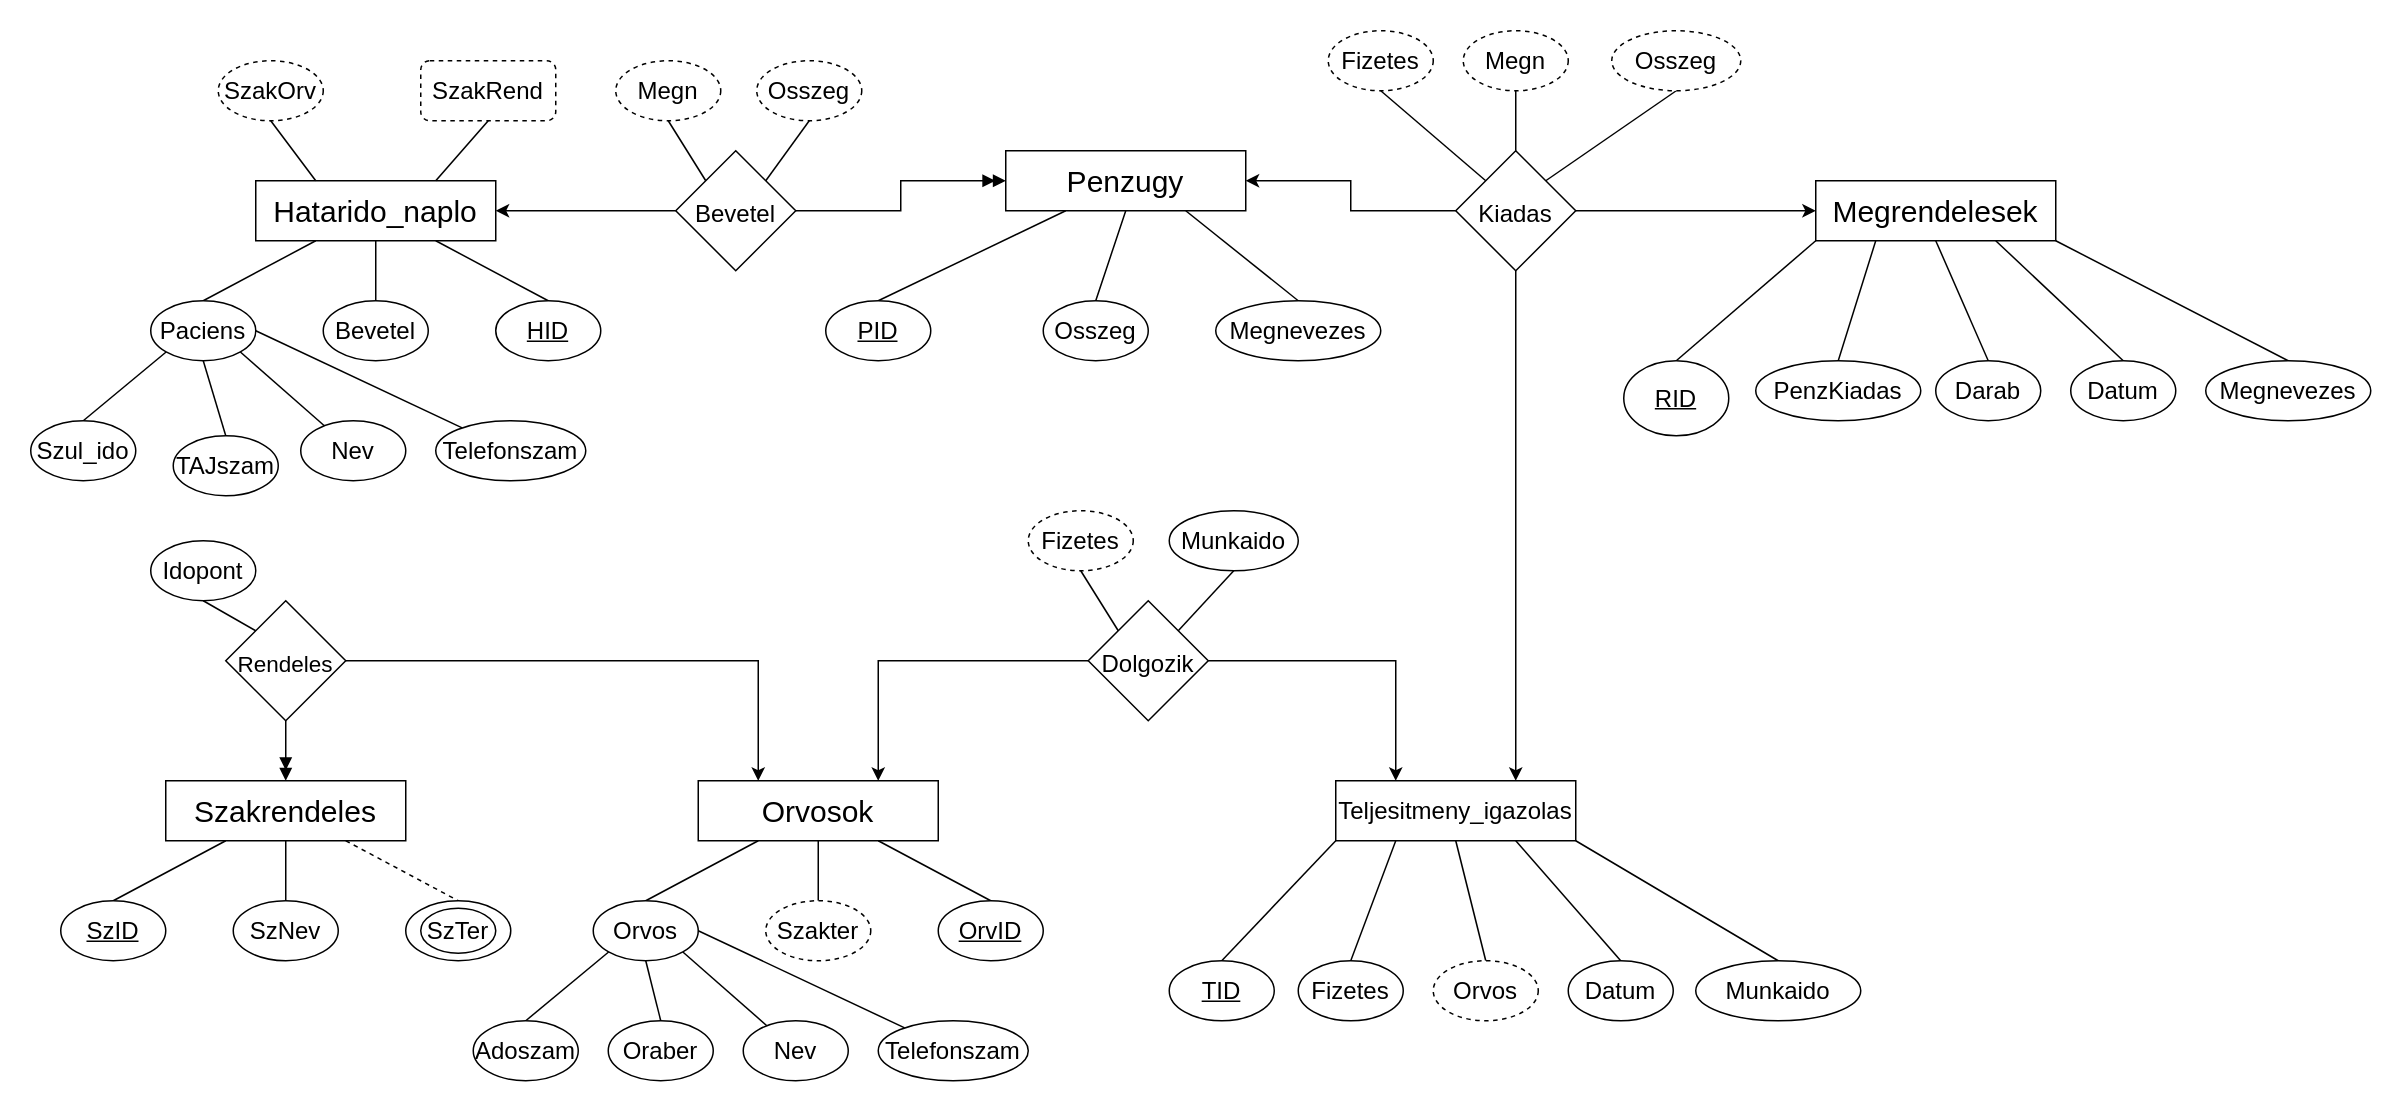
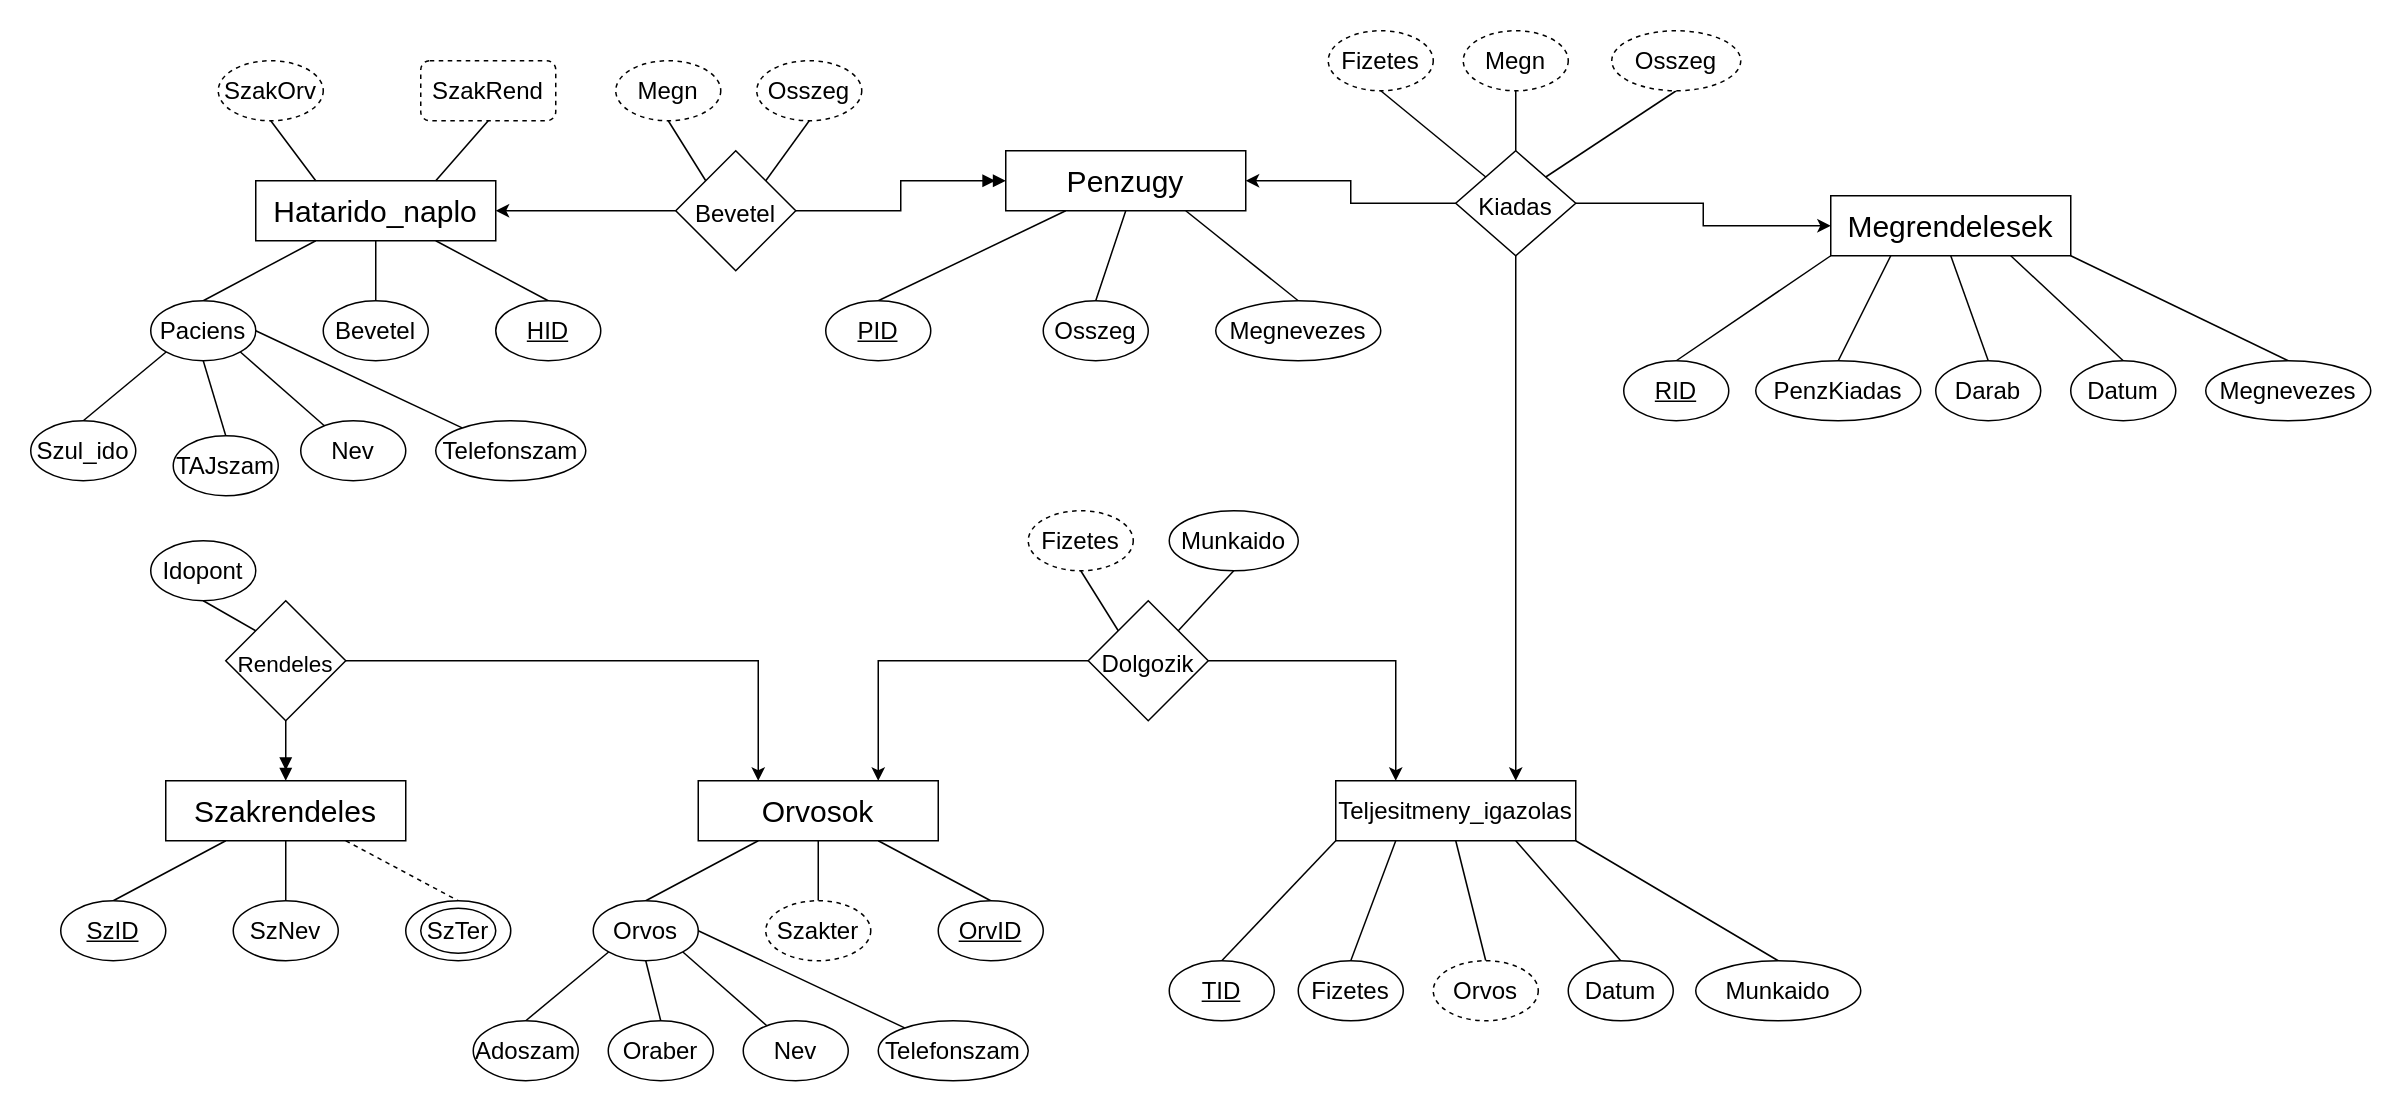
node "Kiadas": size 120x120 -> 120x105
node "Megrendelesek": moved (1936, 211) -> (1951, 226)
node "RID": size 105x75 -> 105x60
